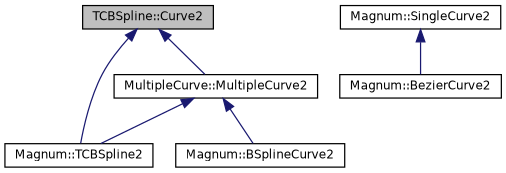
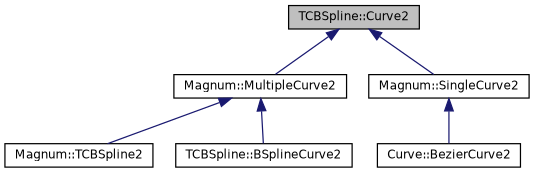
node "MultipleCurve::MultipleCurve2": label "MultipleCurve::MultipleCurve2" -> "Magnum::MultipleCurve2"
node "Magnum::BezierCurve2": label "Magnum::BezierCurve2" -> "Curve::BezierCurve2"
edge "Magnum::TCBSpline2" -> "TCBSpline::Curve2": now "Magnum::SingleCurve2" -> "TCBSpline::Curve2"
node "Magnum::BSplineCurve2": label "Magnum::BSplineCurve2" -> "TCBSpline::BSplineCurve2"
